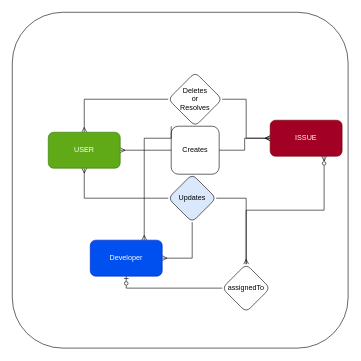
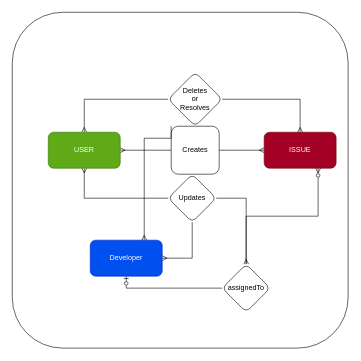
node "ISSUE": moved (306, 138) -> (300, 150)
node "Updates": fillcolor #dae8fc -> #ffffff
